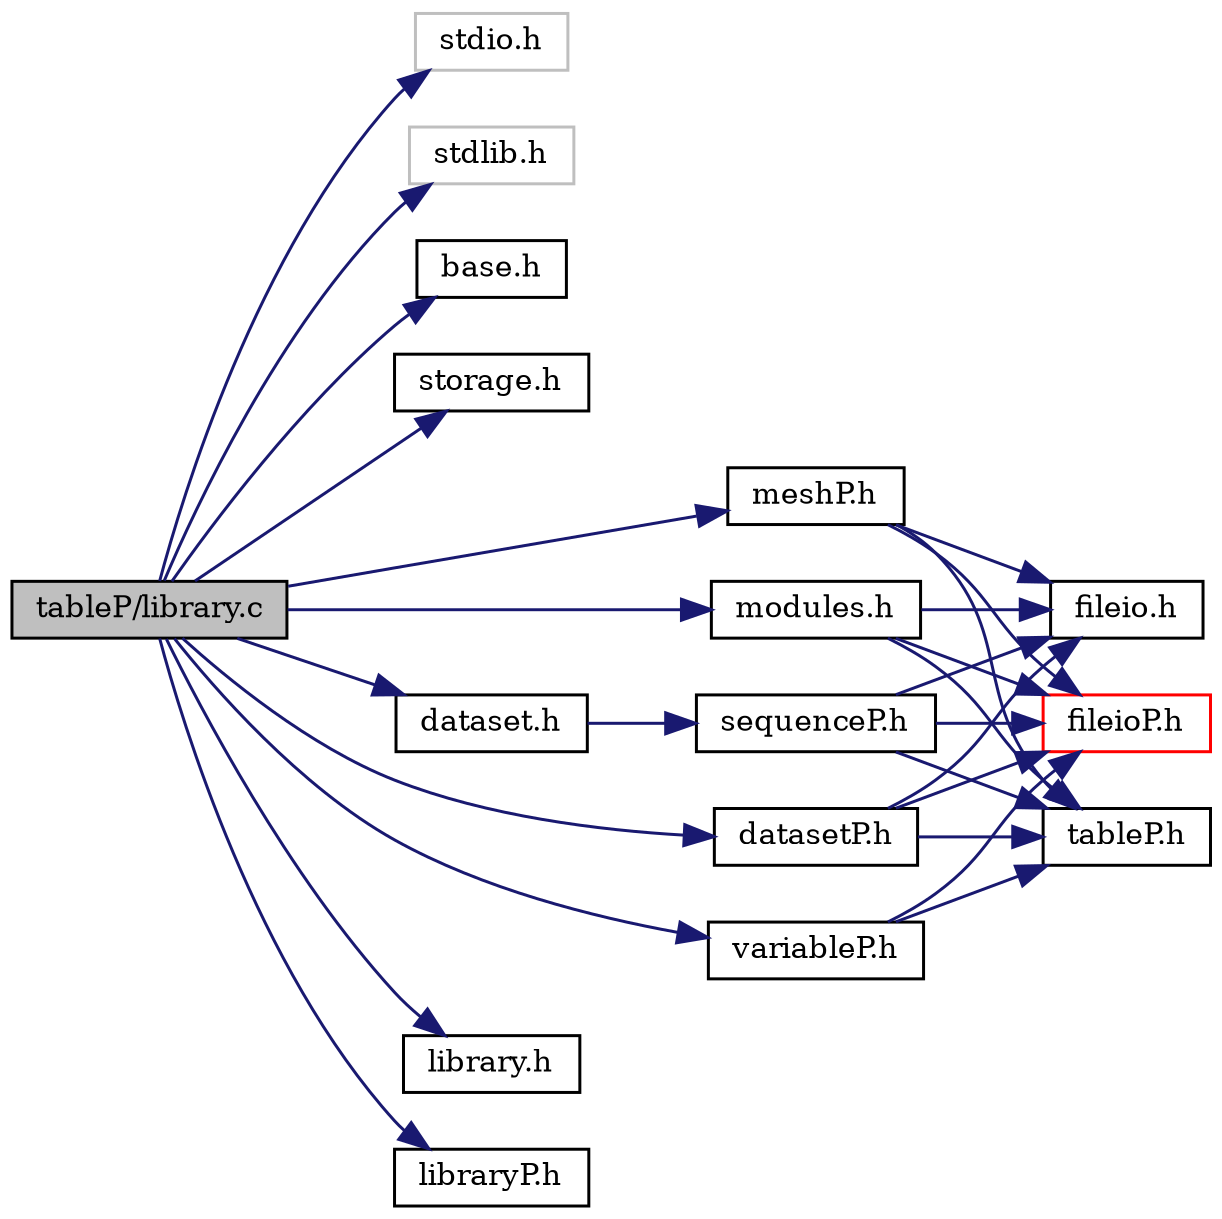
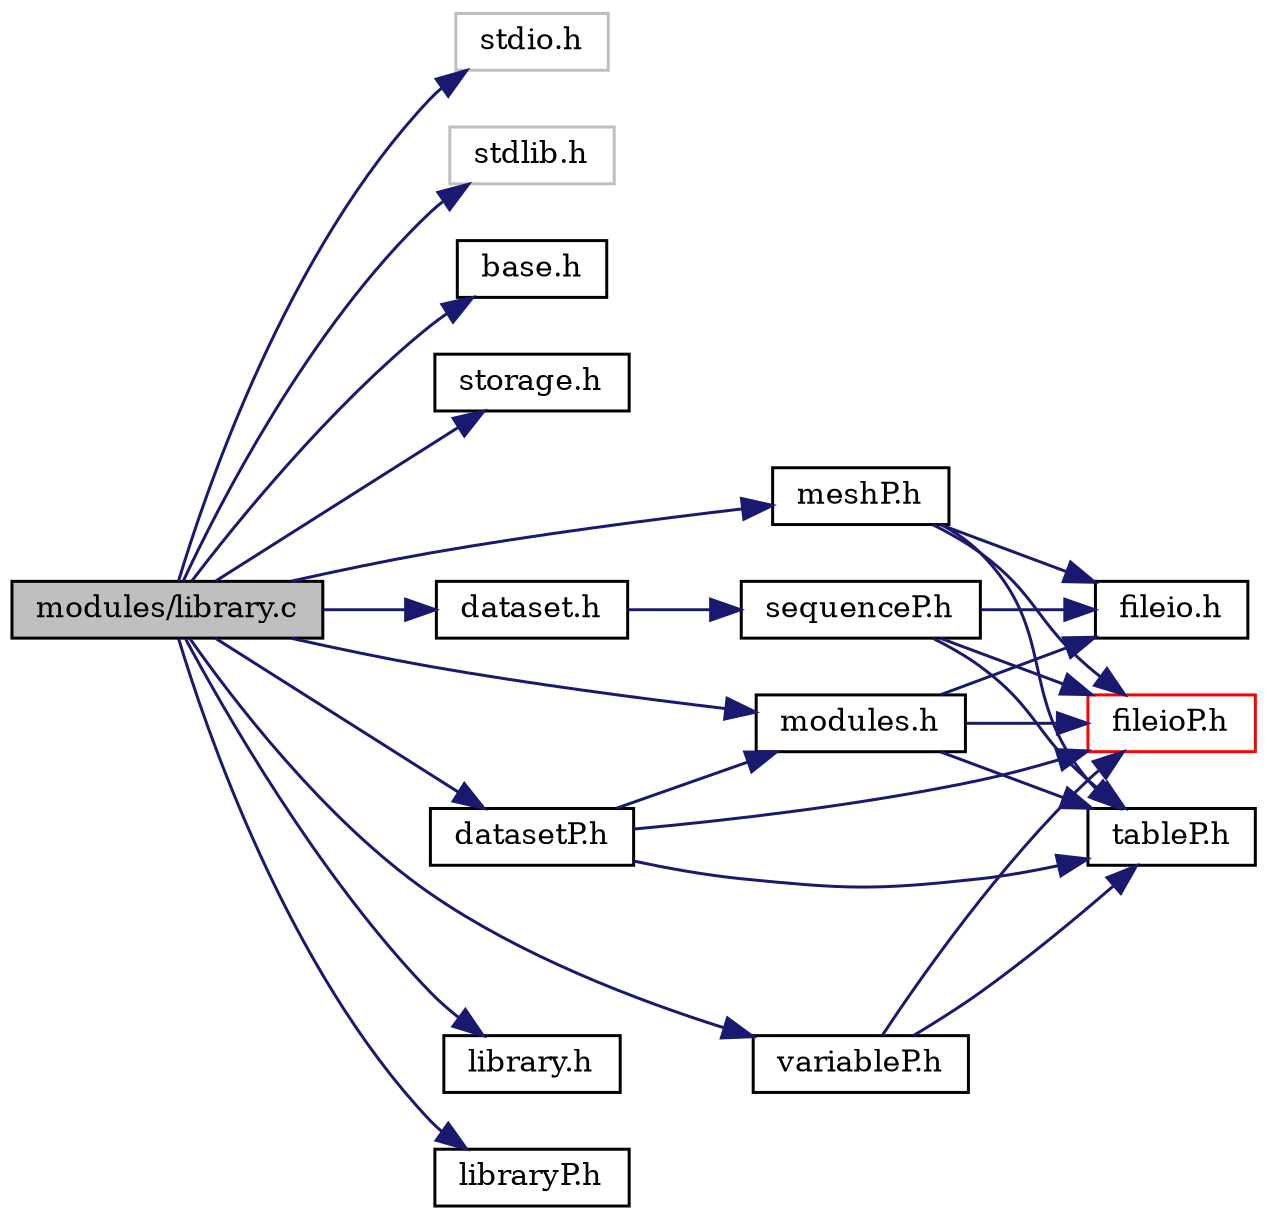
node "tableP/library.c": label "tableP/library.c" -> "modules/library.c"
edge "datasetP.h" -> "fileio.h": now "datasetP.h" -> "modules.h"
